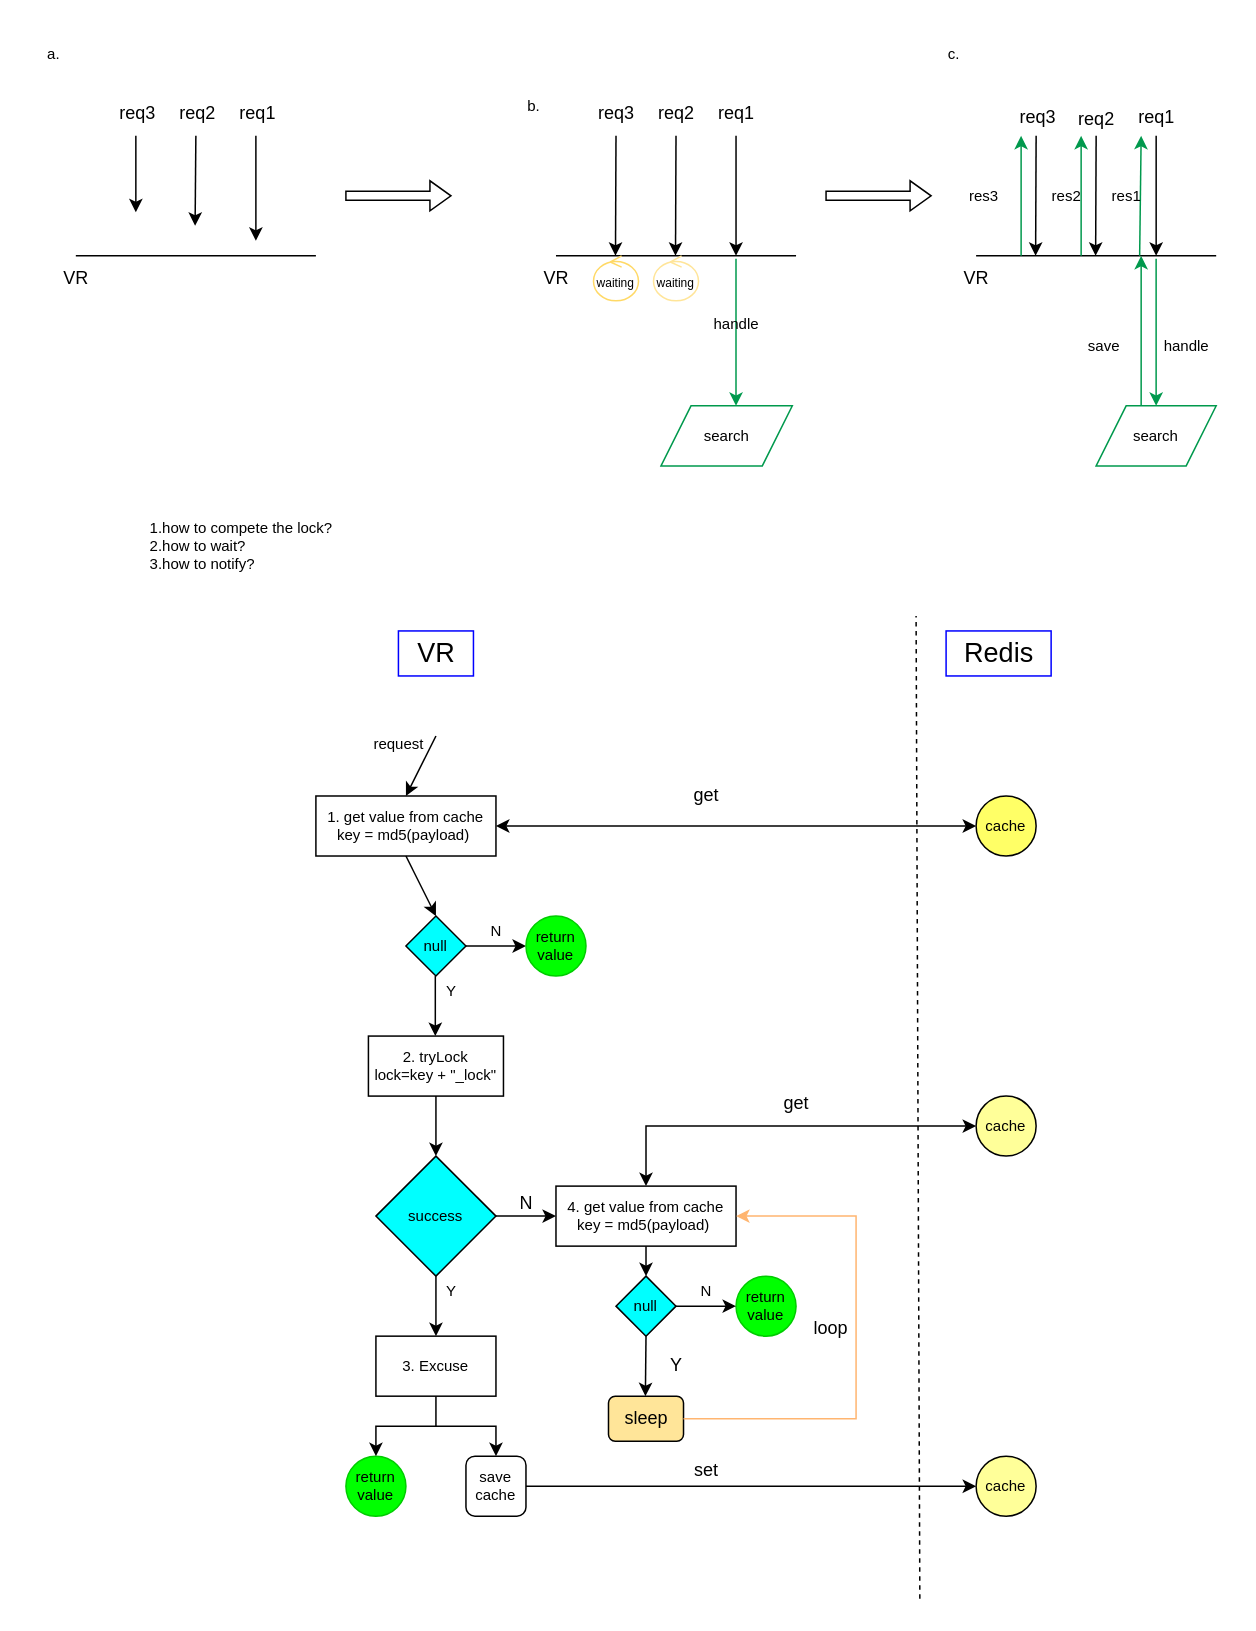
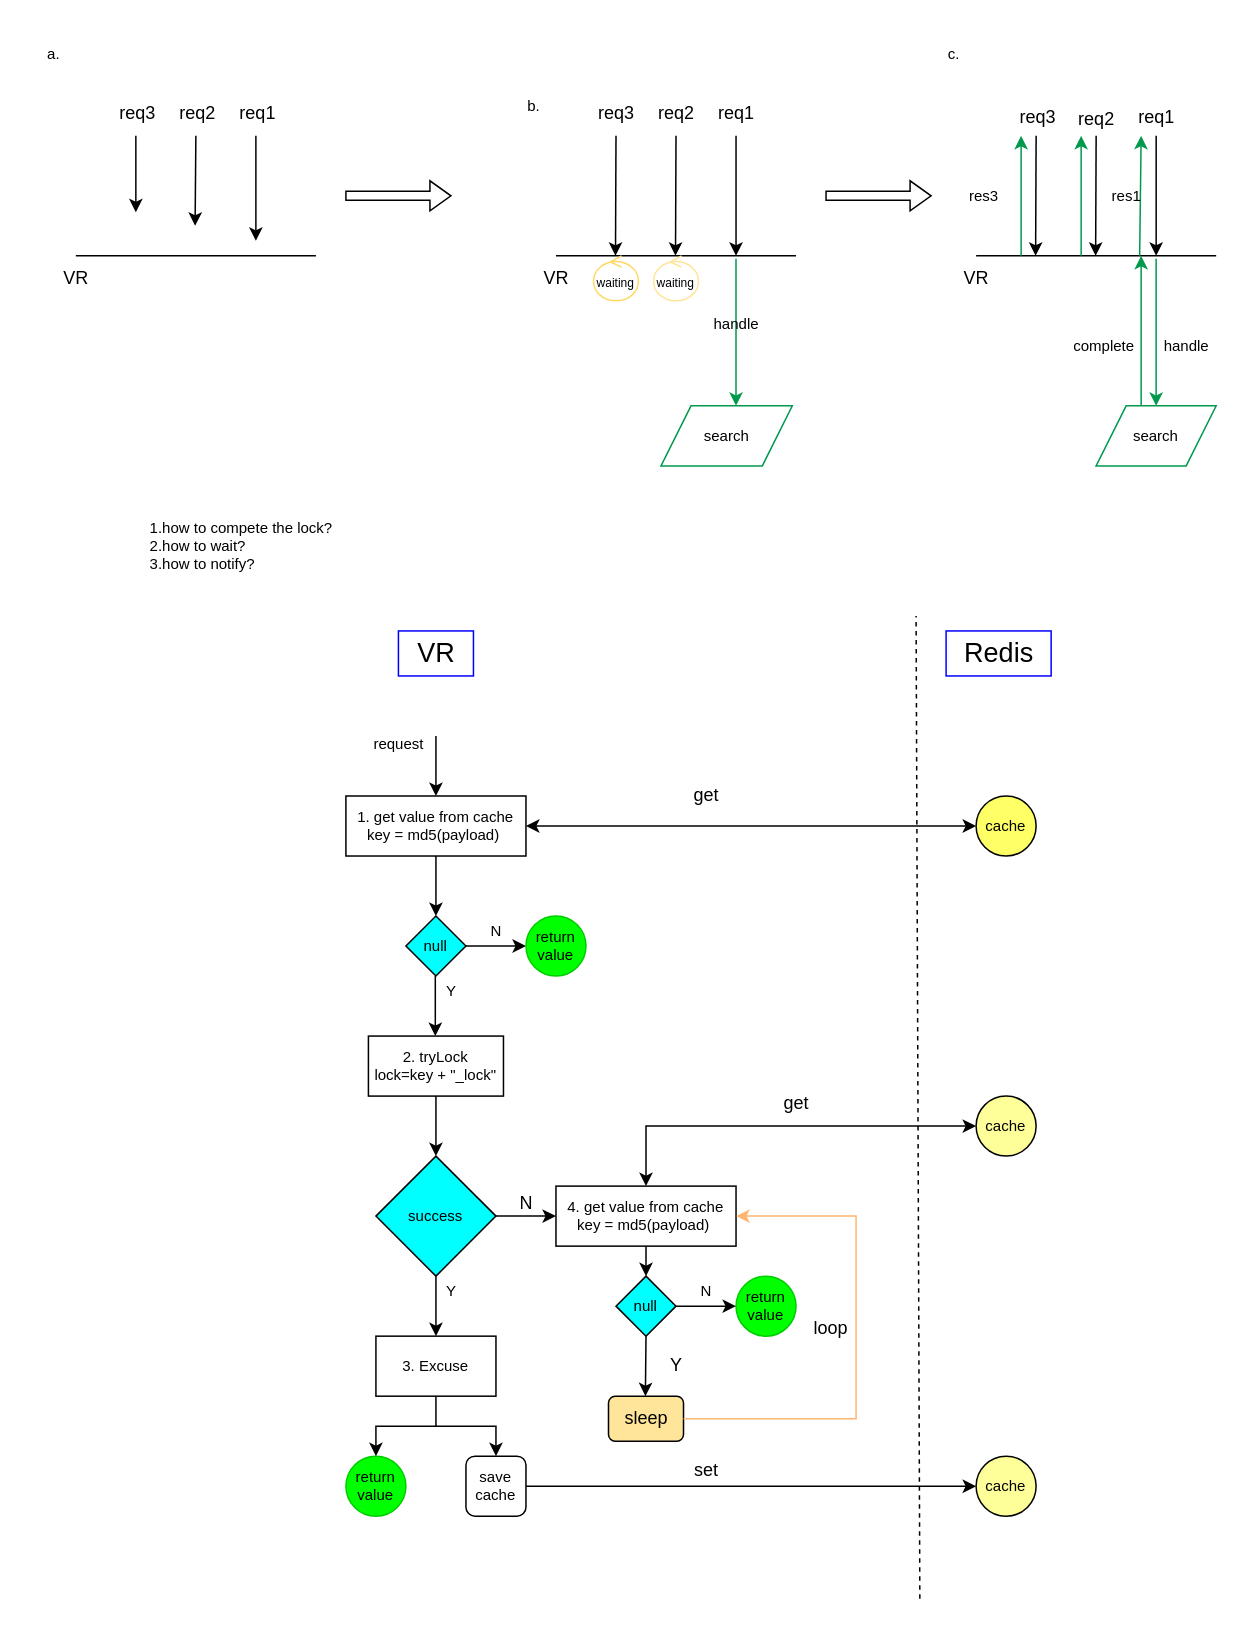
node "res2": removed
node "save": label "save" -> "complete"
node "1. get value from cache key = md5(payload)": moved (406, 826) -> (436, 826)
